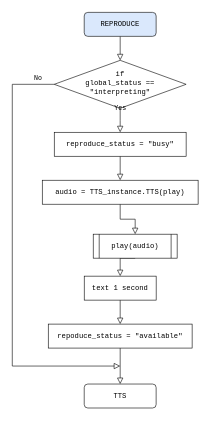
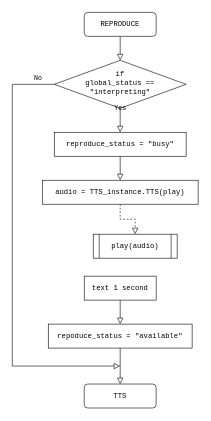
node "REPRODUCE": fillcolor #dae8fc -> #ffffff
edge "audio = TTS_instance.TTS(play)" -> "play(audio)": style solid -> dashed
edge "play(audio)" -> "text 1 second": removed
